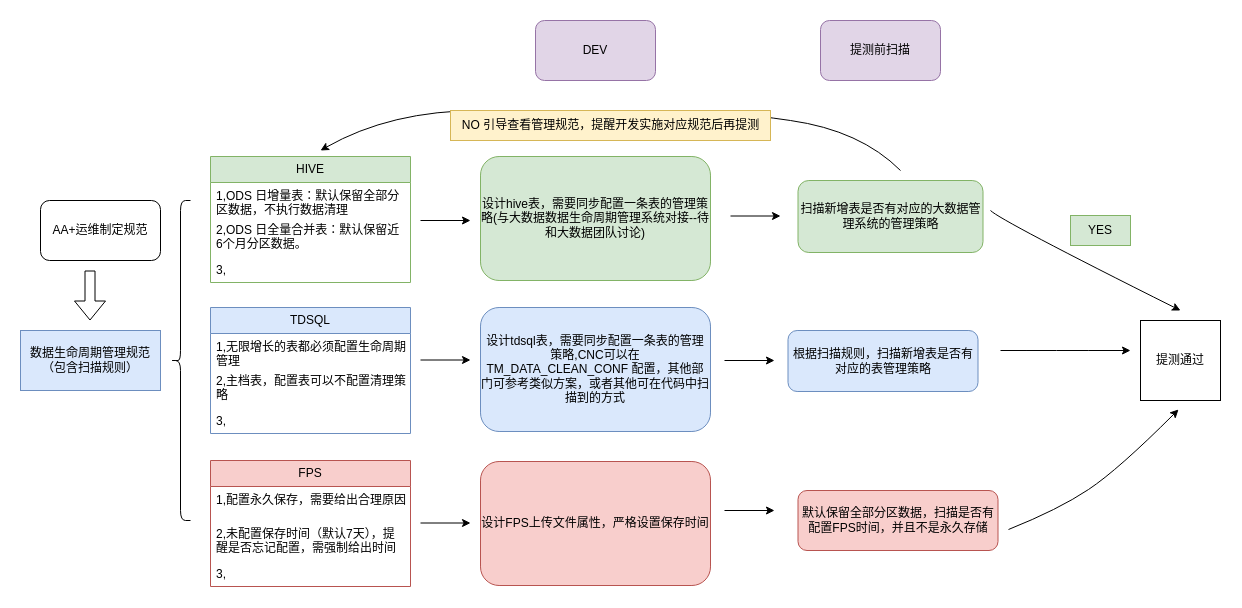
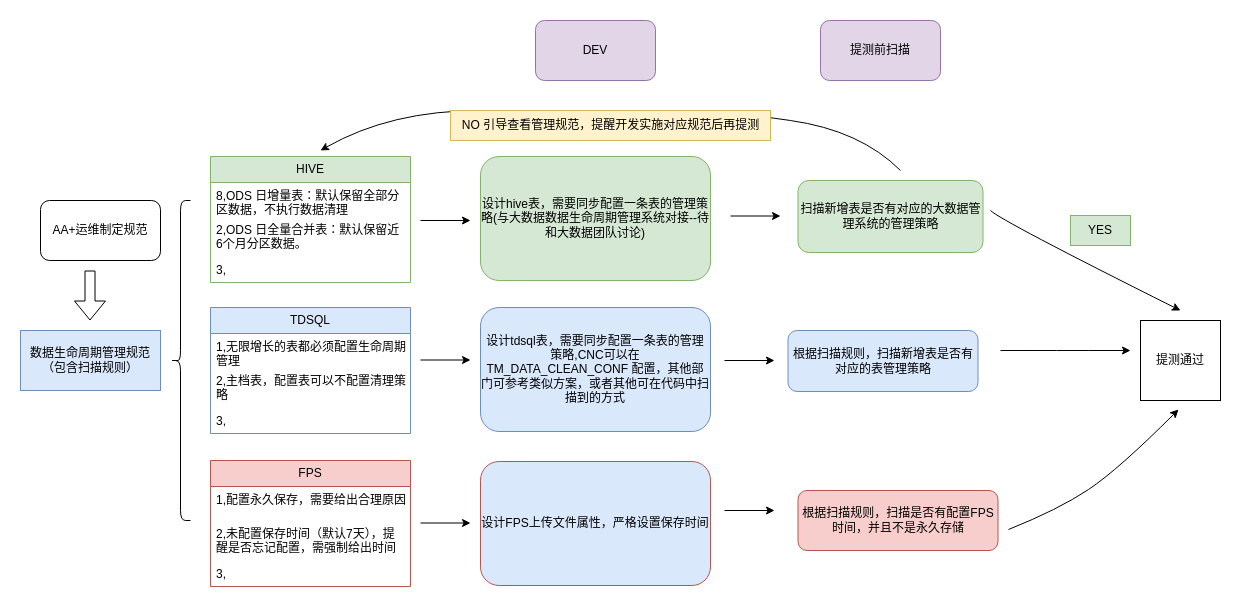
node "1,ODS 日增量表：默认保留全部分区数据，不执行数据清理": label "1,ODS 日增量表：默认保留全部分区数据，不执行数据清理" -> "8,ODS 日增量表：默认保留全部分区数据，不执行数据清理"
node "默认保留全部分区数据，扫描是否有配置FPS时间，并且不是永久存储": label "默认保留全部分区数据，扫描是否有配置FPS时间，并且不是永久存储" -> "根据扫描规则，扫描是否有配置FPS时间，并且不是永久存储"
node "设计FPS上传文件属性，严格设置保存时间": fillcolor #f8cecc -> #dae8fc
